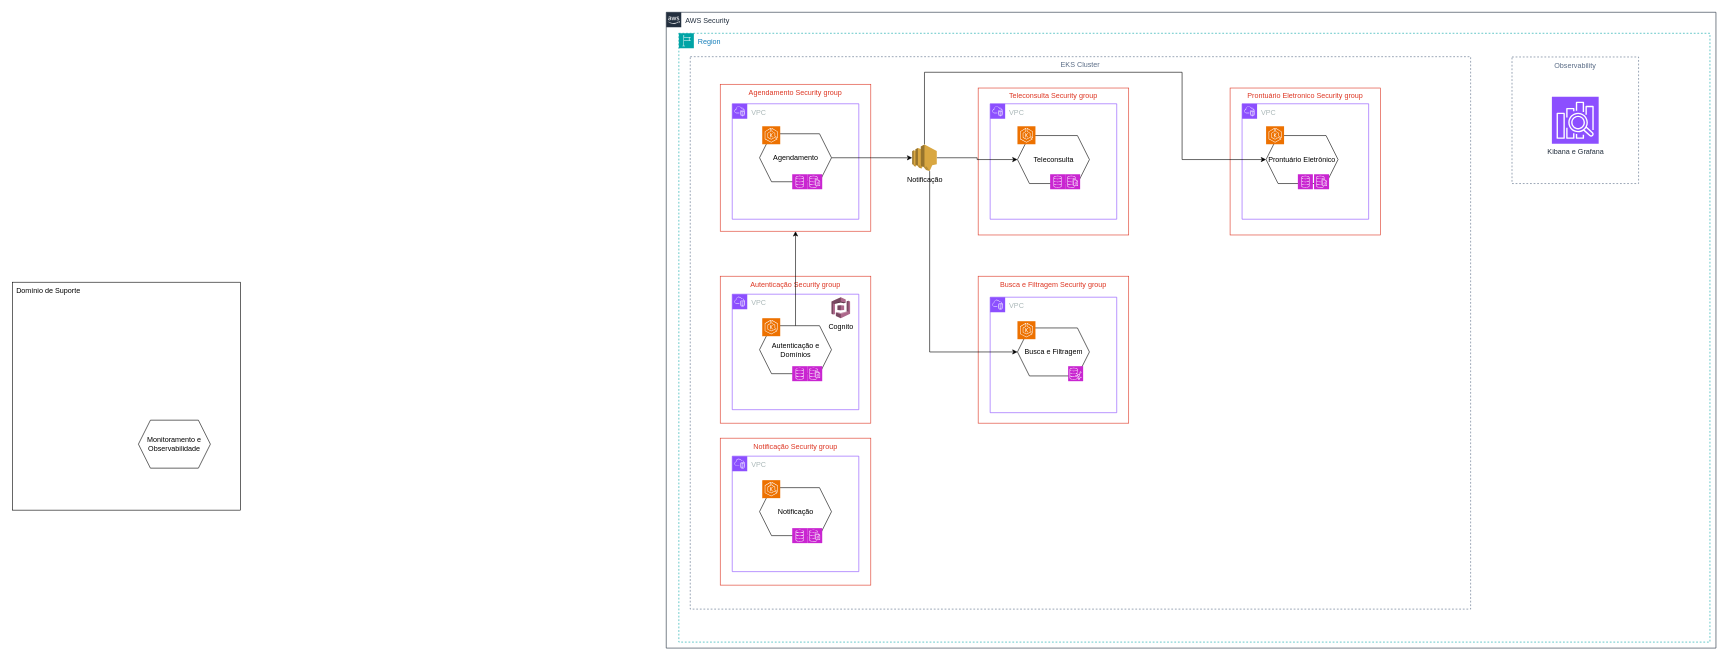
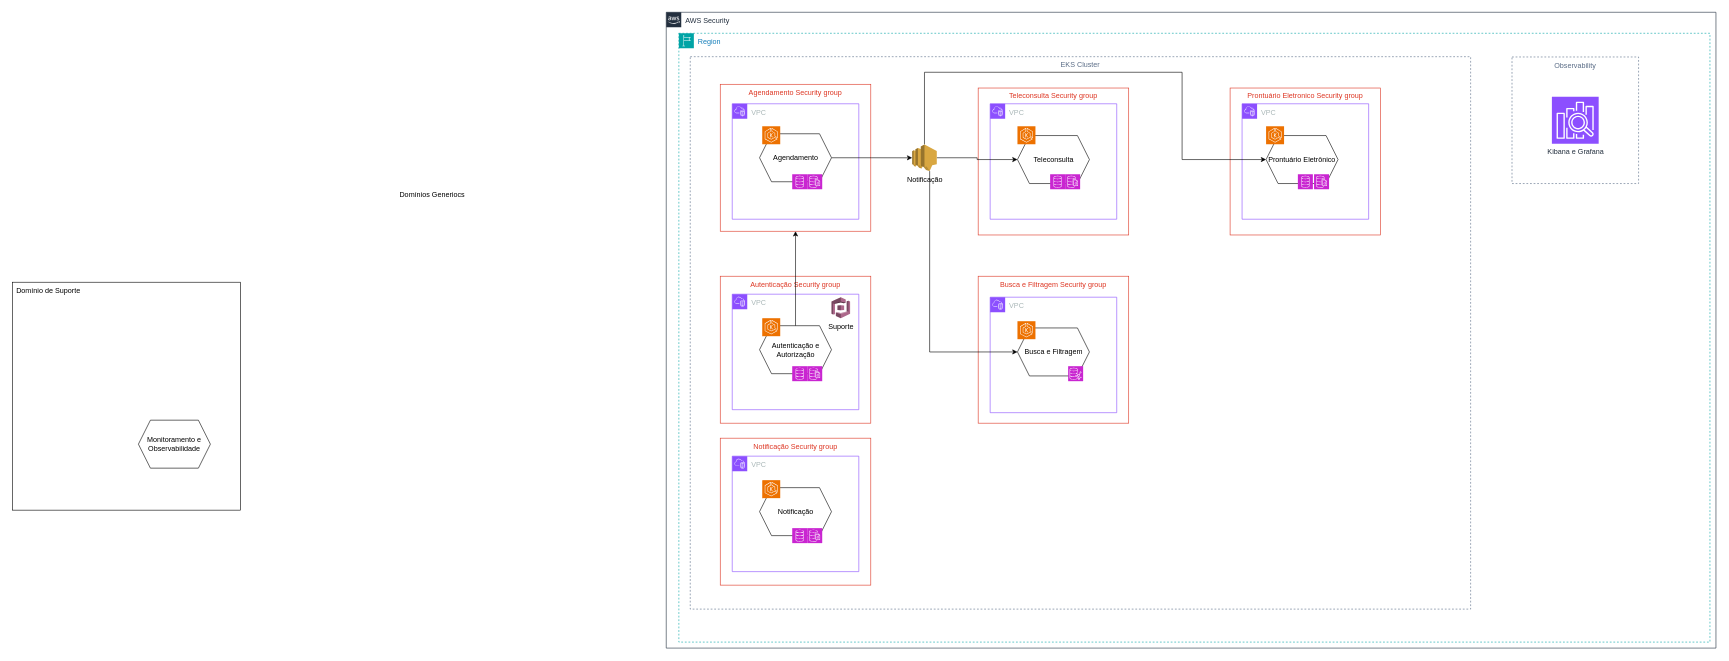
node "Domínios Generiocs": added
node "Cognito": label "Cognito" -> "Suporte"
node "Autenticação e Domínios": label "Autenticação e Domínios" -> "Autenticação e Autorização"
